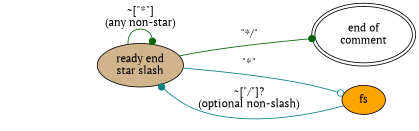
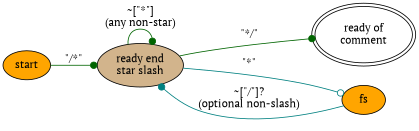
node "end of comment": label "end of comment" -> "ready of comment"
node "start": added
